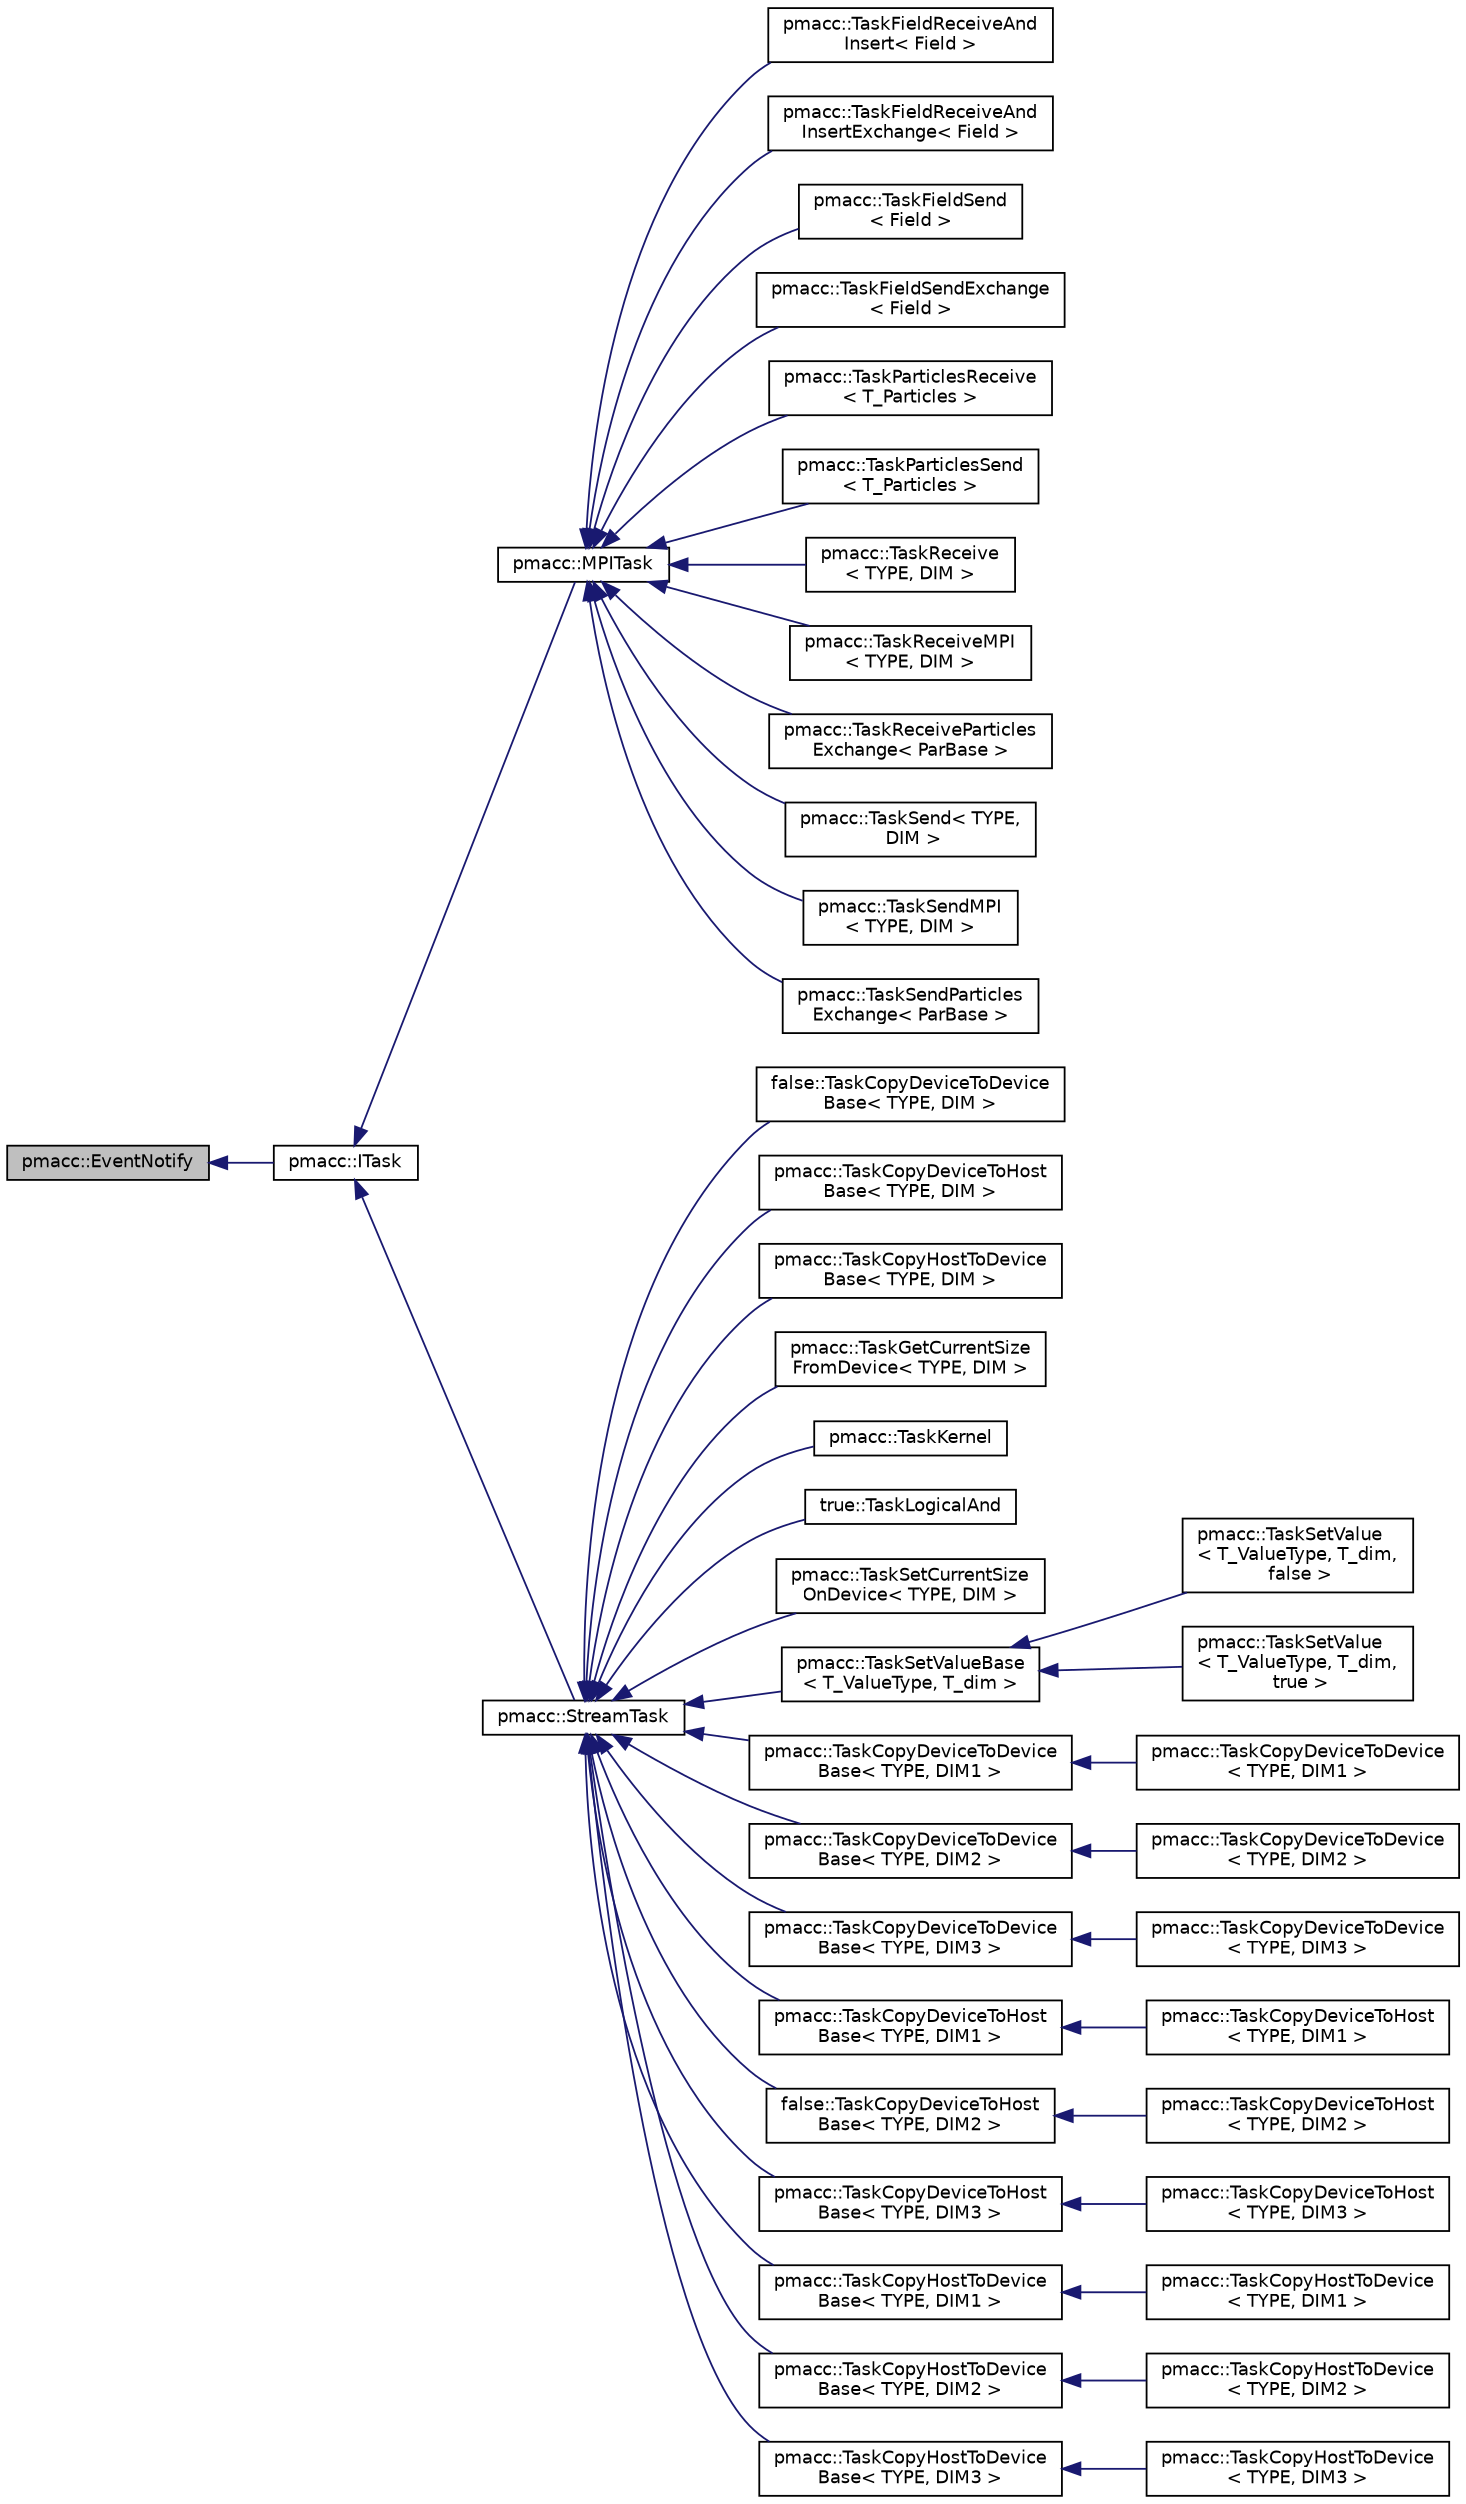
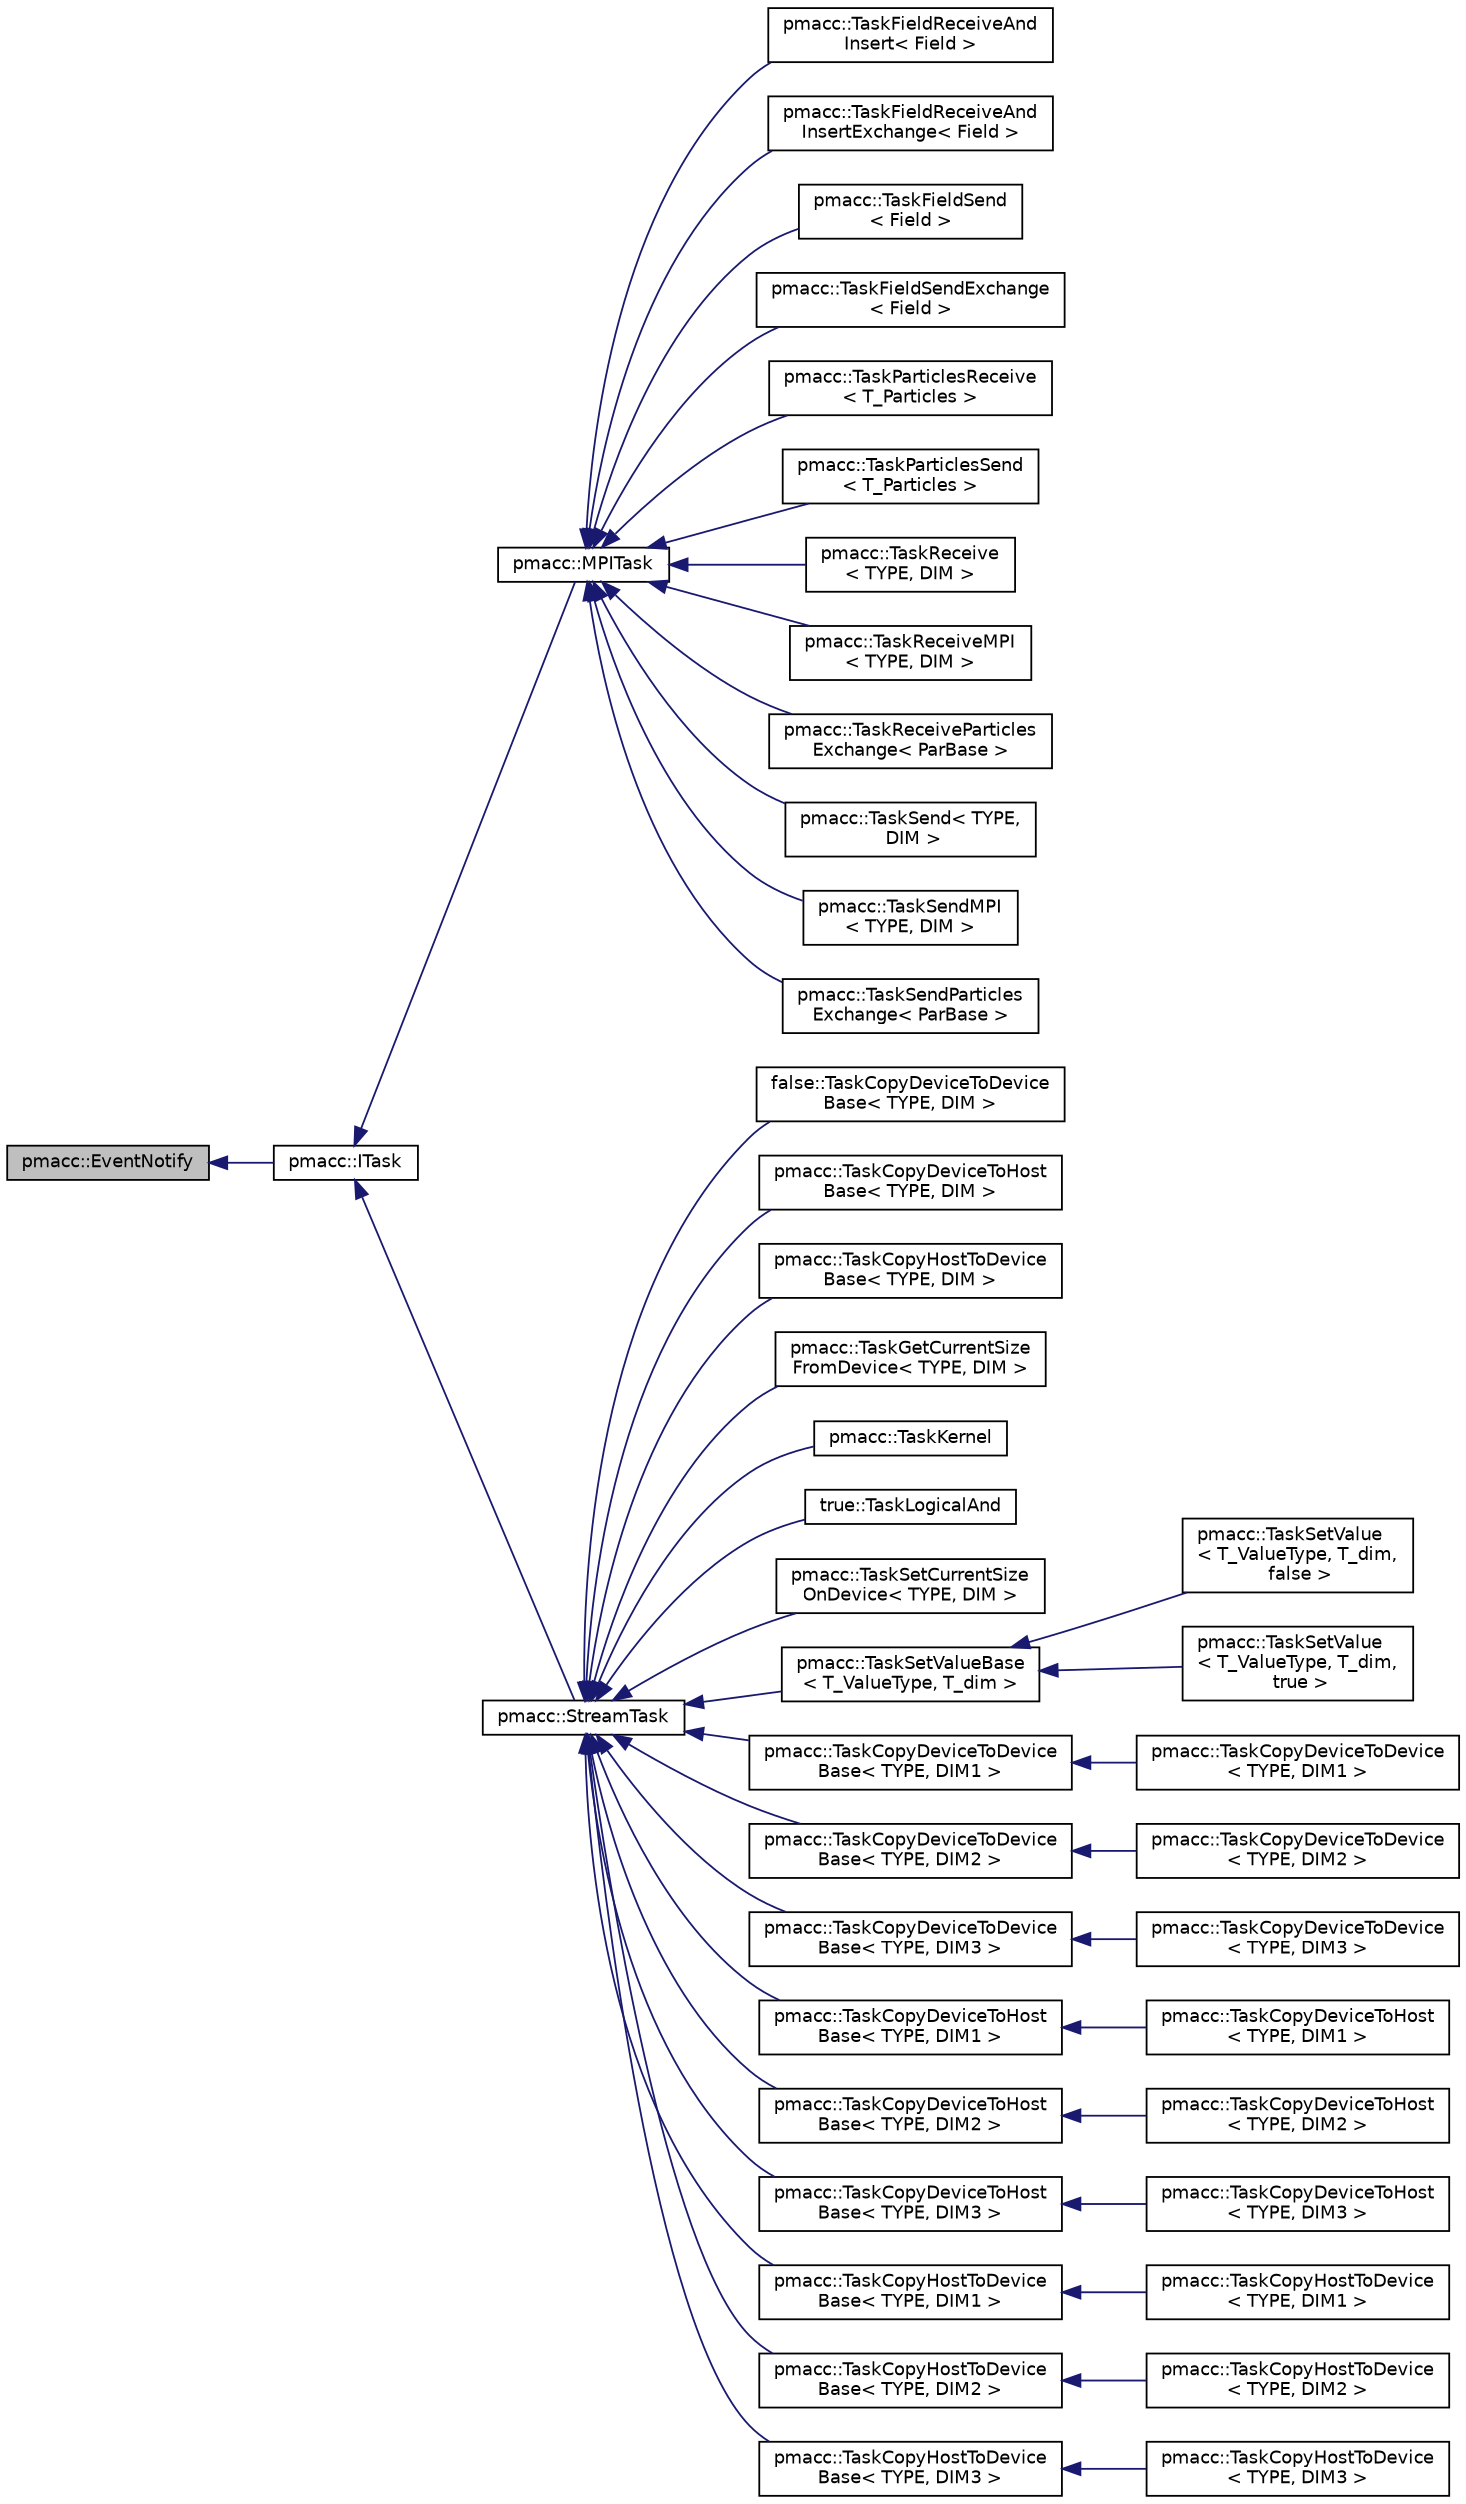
node "false::TaskCopyDeviceToHost Base< TYPE, DIM2 >": label "false::TaskCopyDeviceToHost Base< TYPE, DIM2 >" -> "pmacc::TaskCopyDeviceToHost Base< TYPE, DIM2 >"
